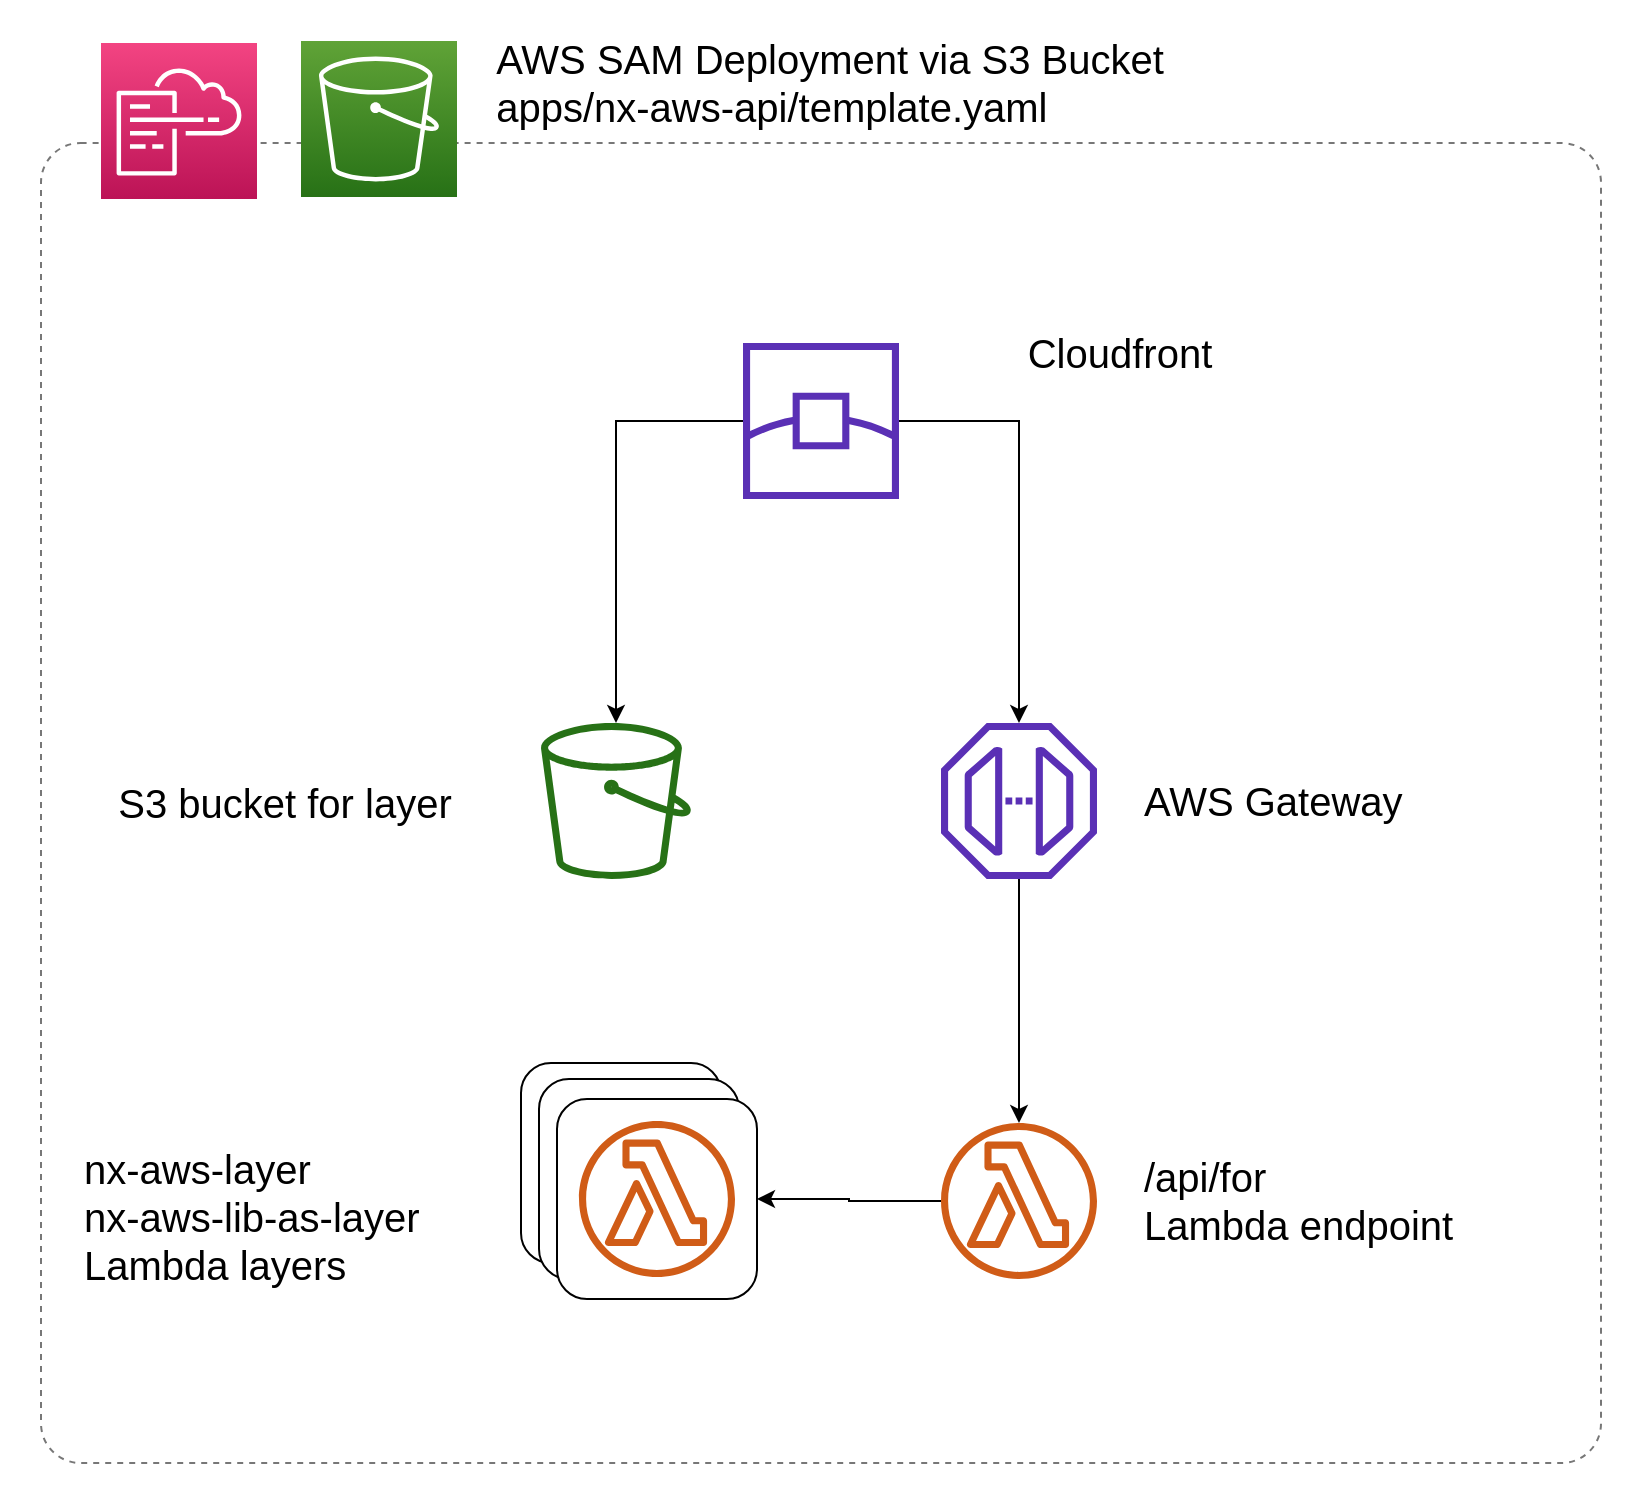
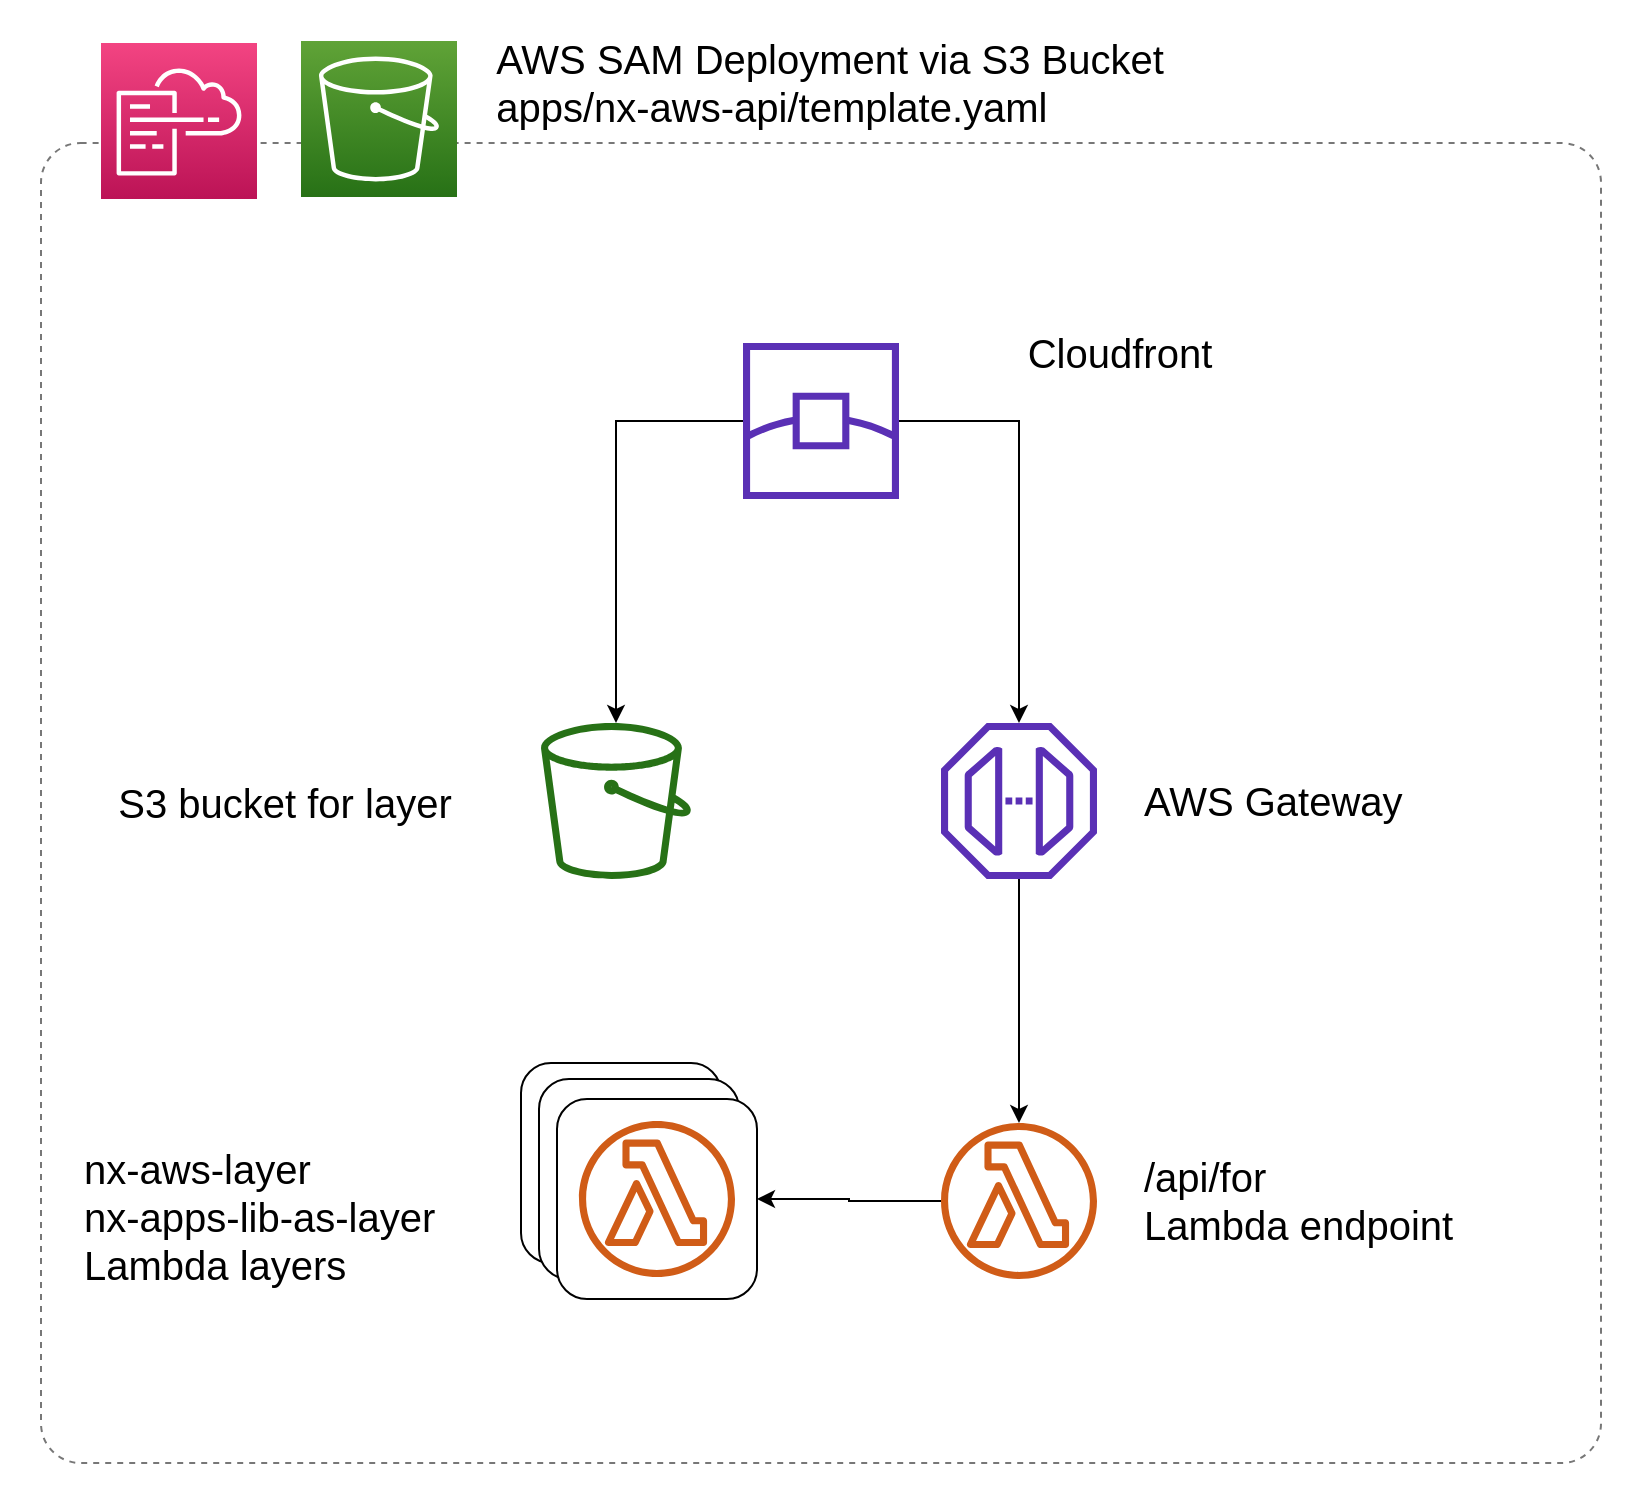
node "nx-aws-layer nx-aws-lib-as-layer Lambda layers": label "nx-aws-layer nx-aws-lib-as-layer Lambda layers" -> "nx-aws-layer nx-apps-lib-as-layer Lambda layers"
